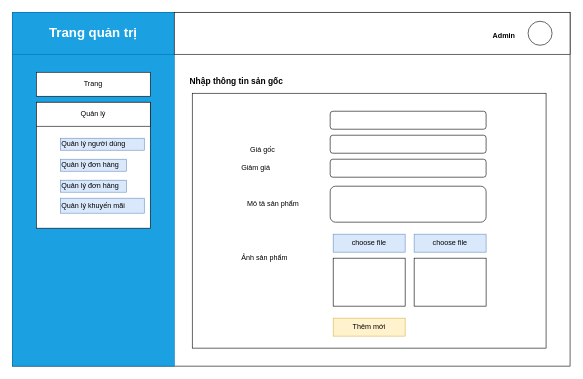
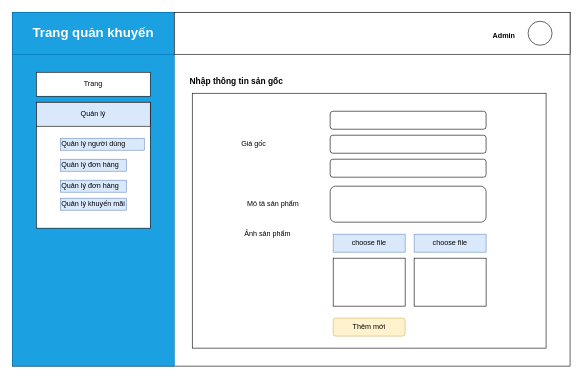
node "Trang quản trị": label "Trang quản trị" -> "Trang quản khuyến"
node "Quản lý": fillcolor #ffffff -> #dae8fc
node "Giá gốc": moved (276, 150) -> (267, 144)
node "Giảm giá": removed
node "Quản lý khuyến mãi": size 84x15 -> 66x12
node "Ảnh sản phẩm": moved (267, 258) -> (270, 234)
node "Thêm mới": shape rectangle -> rounded rectangle
